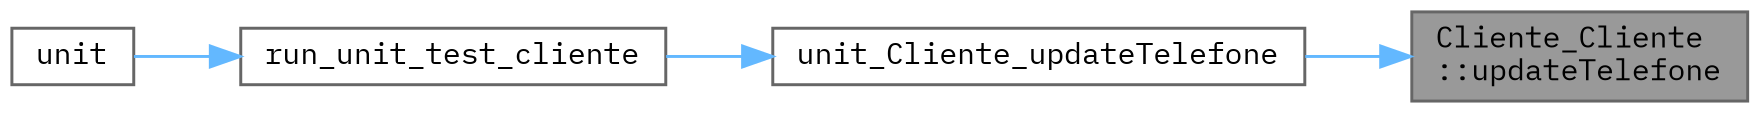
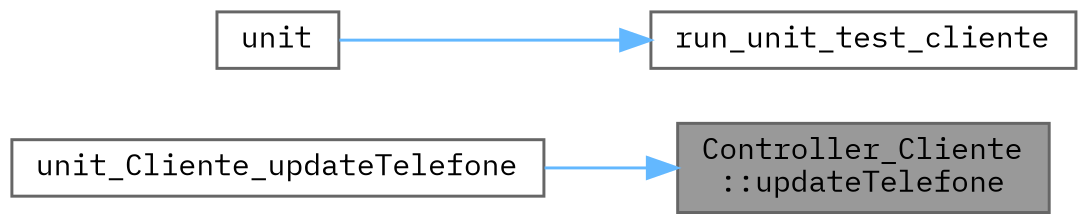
edge "run_unit_test_cliente" -> "unit_Cliente_updateTelefone": removed
node "Cliente_Cliente ::updateTelefone": label "Cliente_Cliente ::updateTelefone" -> "Controller_Cliente ::updateTelefone"
